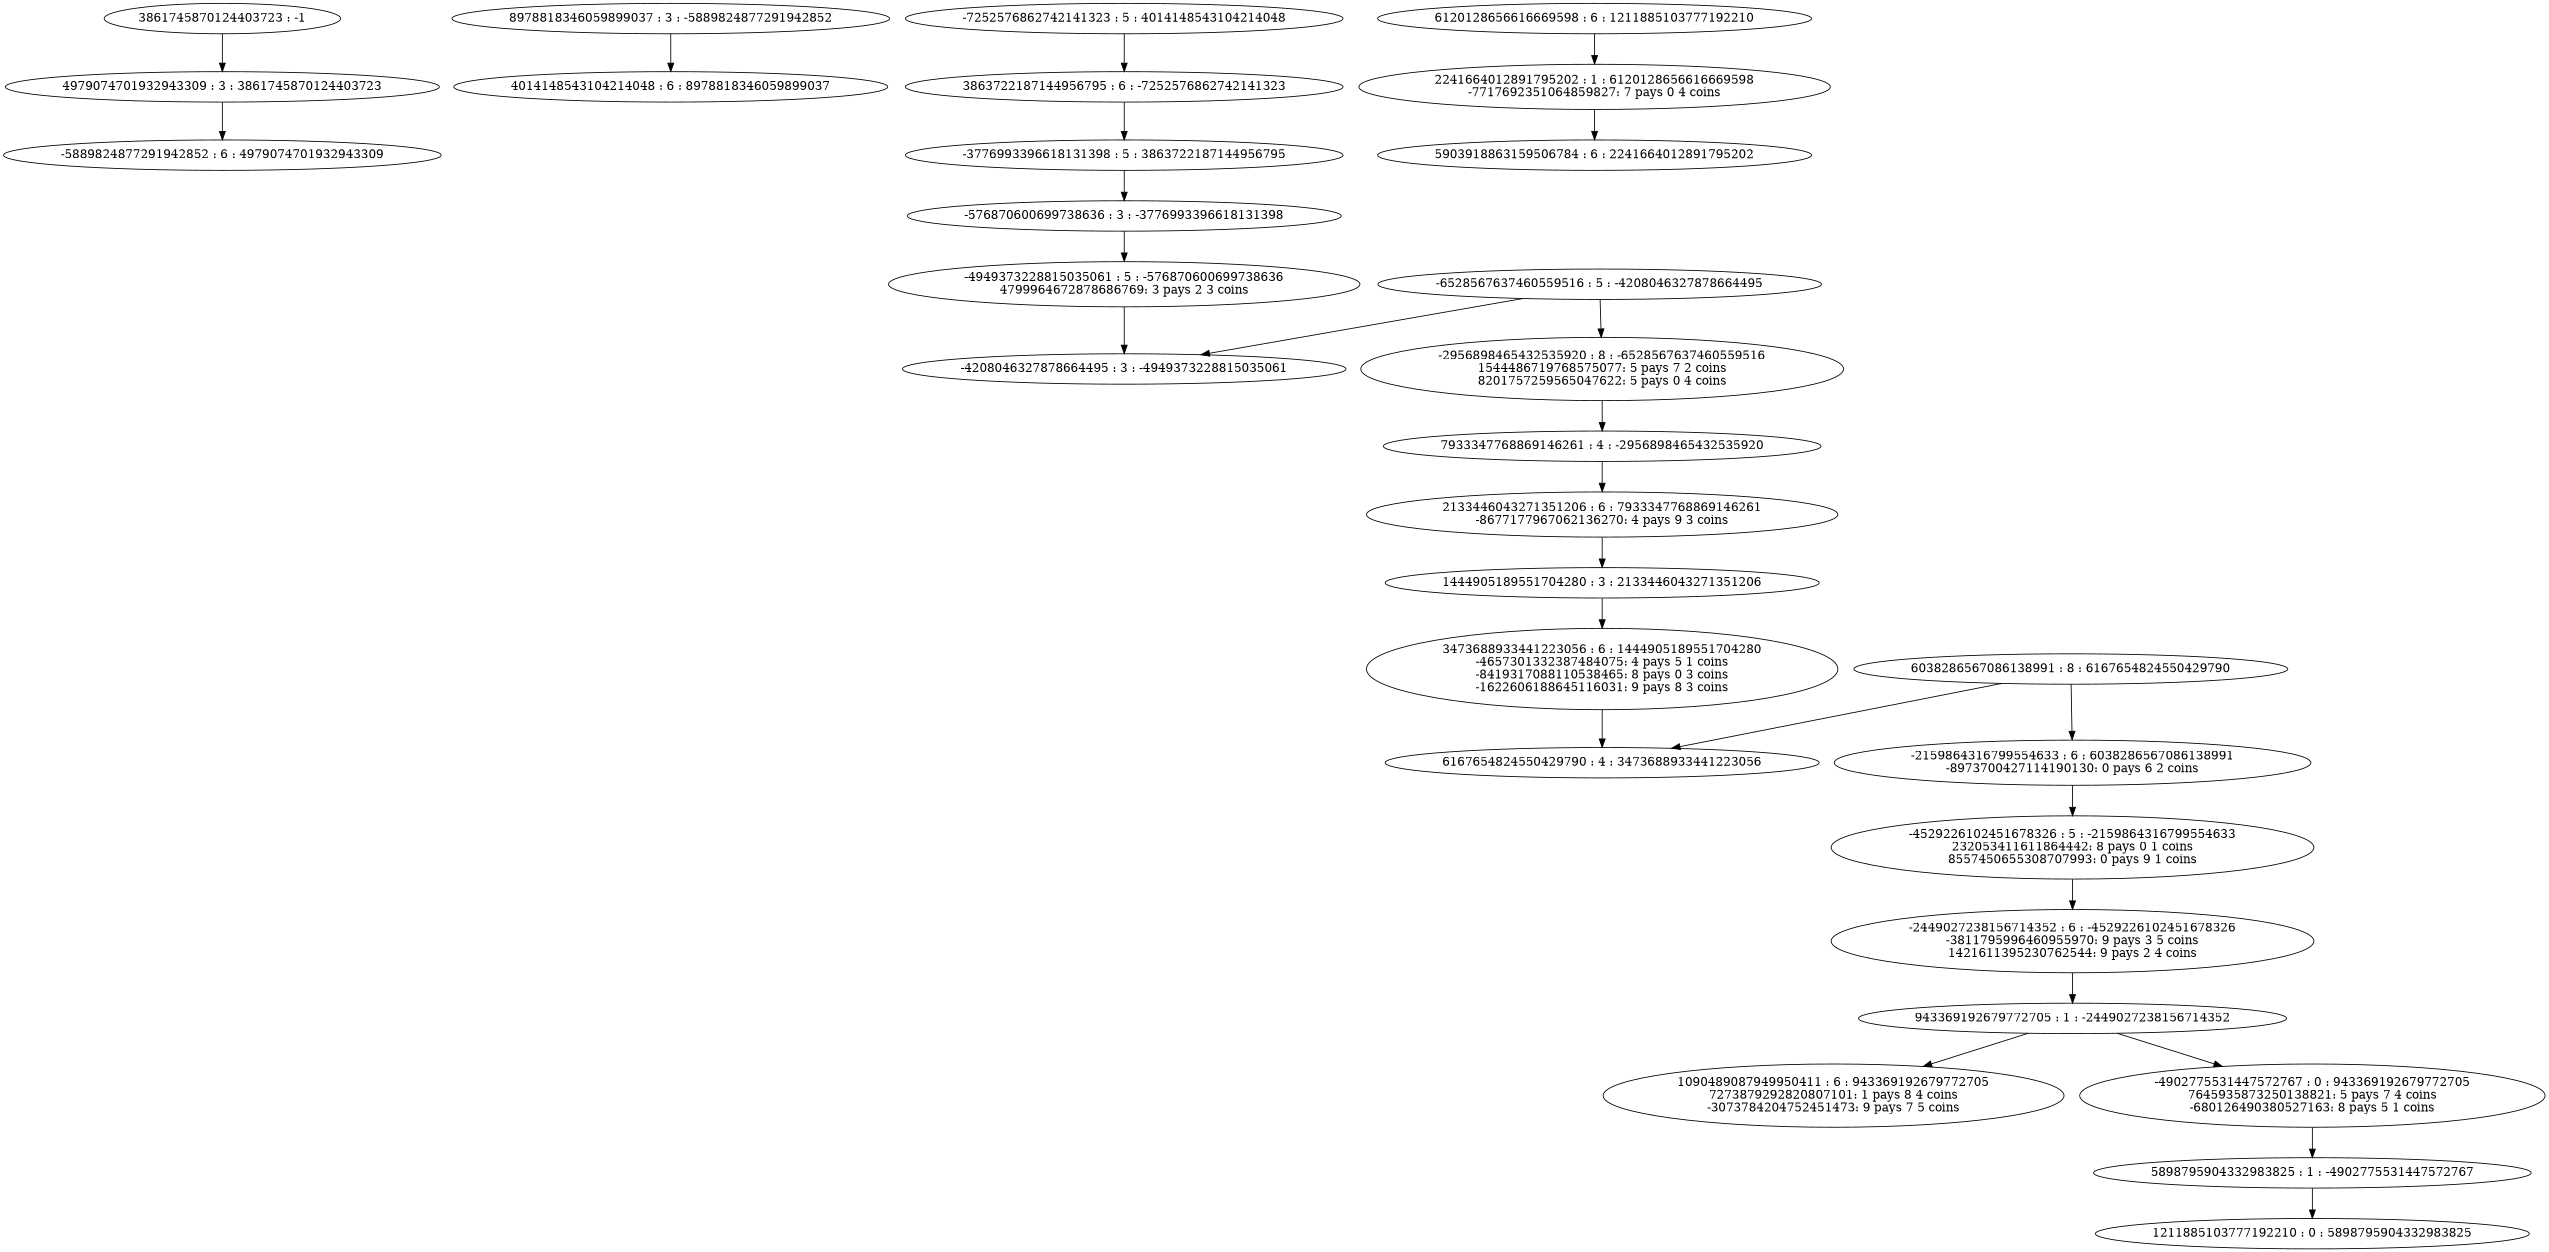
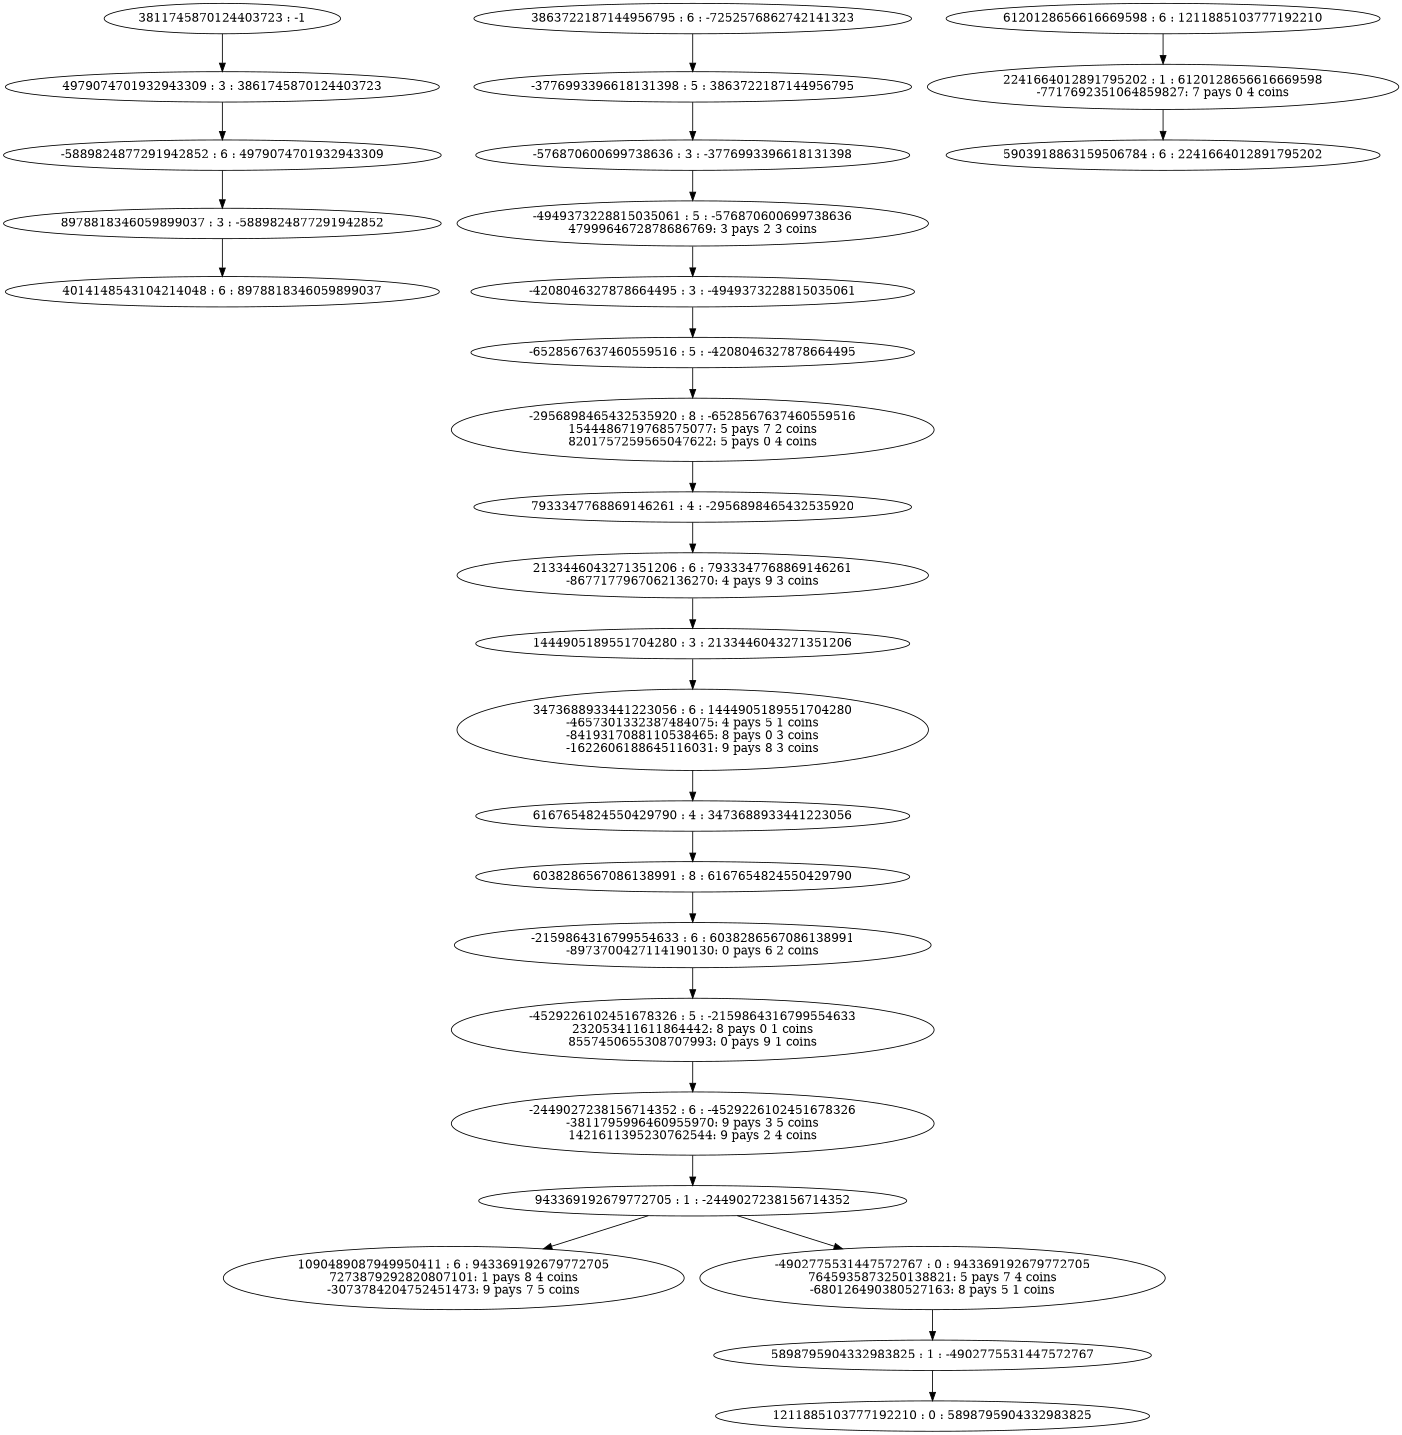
node "3861745870124403723 : -1": label "3861745870124403723 : -1" -> "3811745870124403723 : -1"
node "-7252576862742141323 : 5 : 4014148543104214048": removed
edge "-5889824877291942852 : 6 : 4979074701932943309" -> "8978818346059899037 : 3 : -5889824877291942852": added
edge "-6528567637460559516 : 5 : -4208046327878664495" -> "-4208046327878664495 : 3 : -4949373228815035061": reversed
edge "6038286567086138991 : 8 : 6167654824550429790" -> "6167654824550429790 : 4 : 3473688933441223056": reversed
